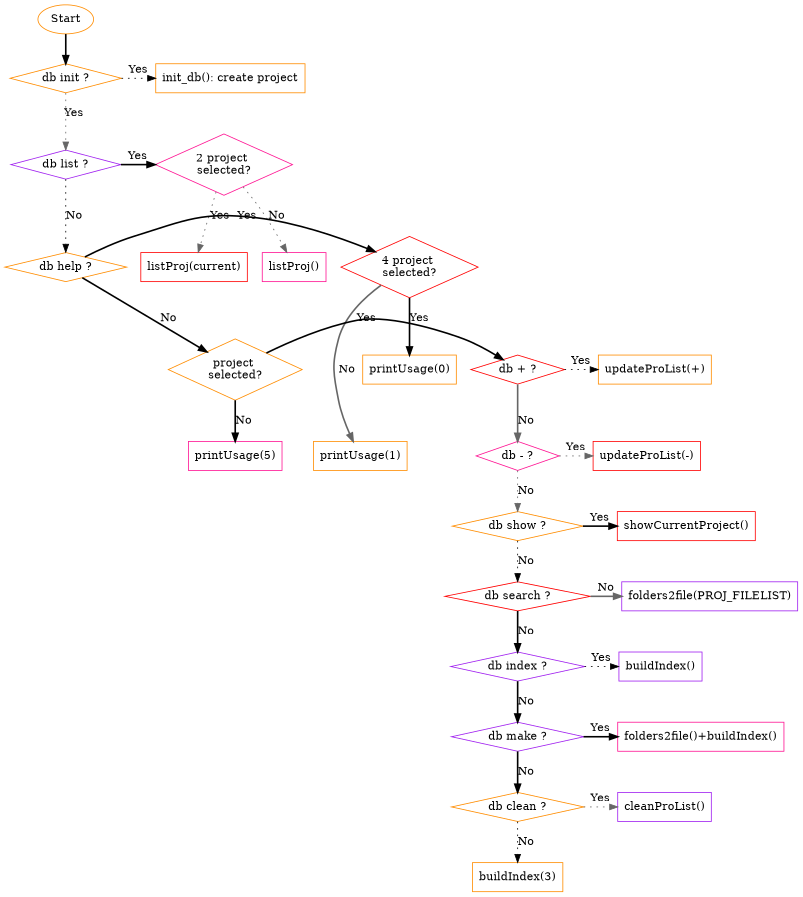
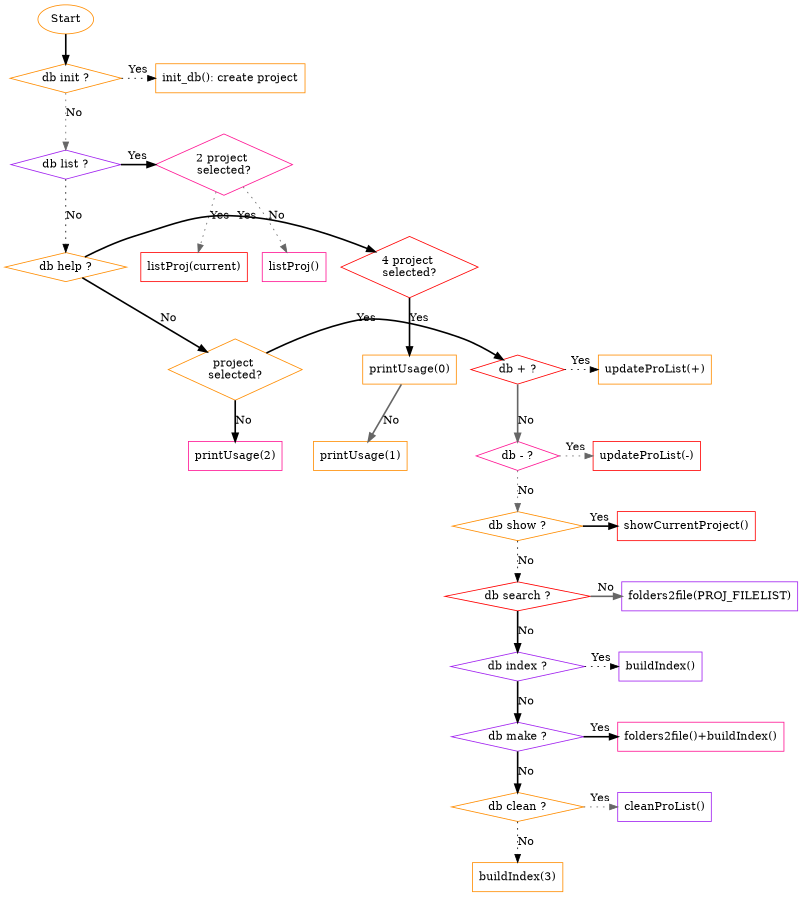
edge "db init ?" -> "db list ?": label "Yes" -> "No"
edge "4 project selected?" -> "printUsage(1)": now "printUsage(0)" -> "printUsage(1)"
node "printUsage(5)": label "printUsage(5)" -> "printUsage(2)"
